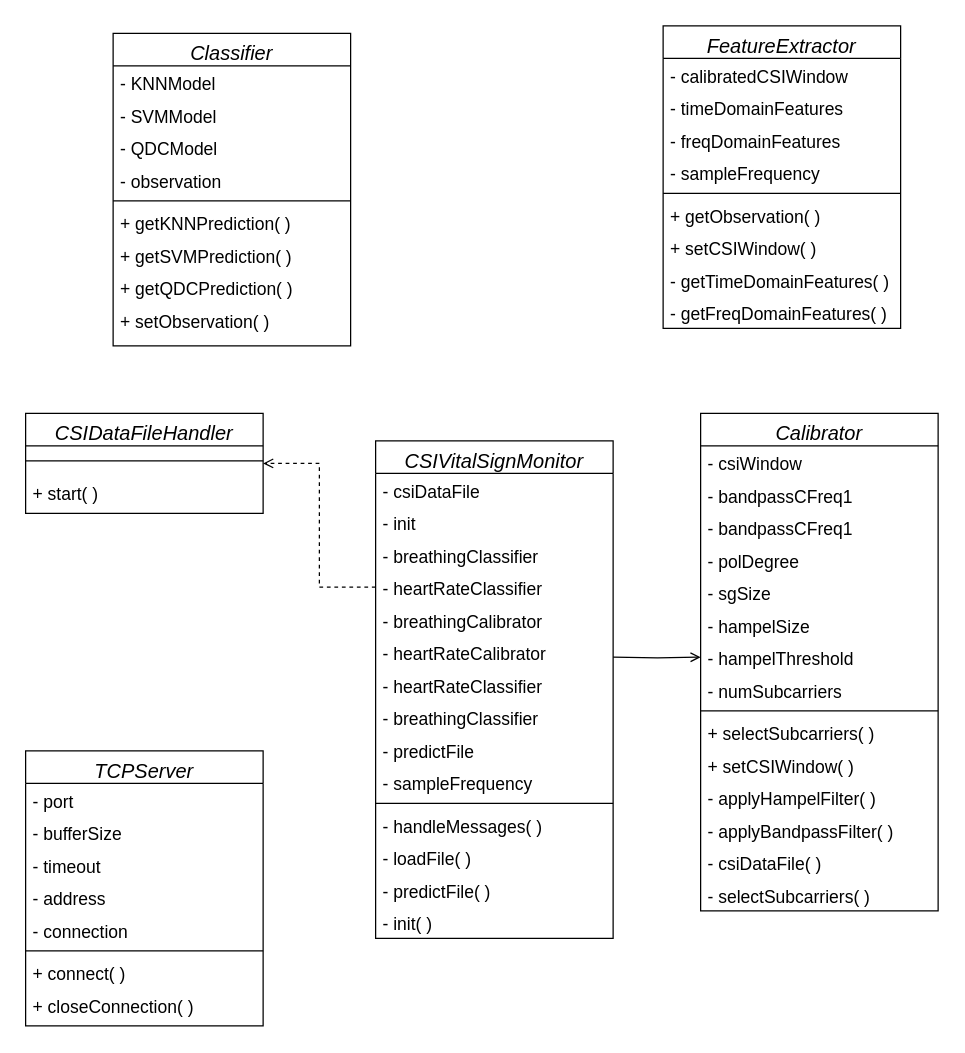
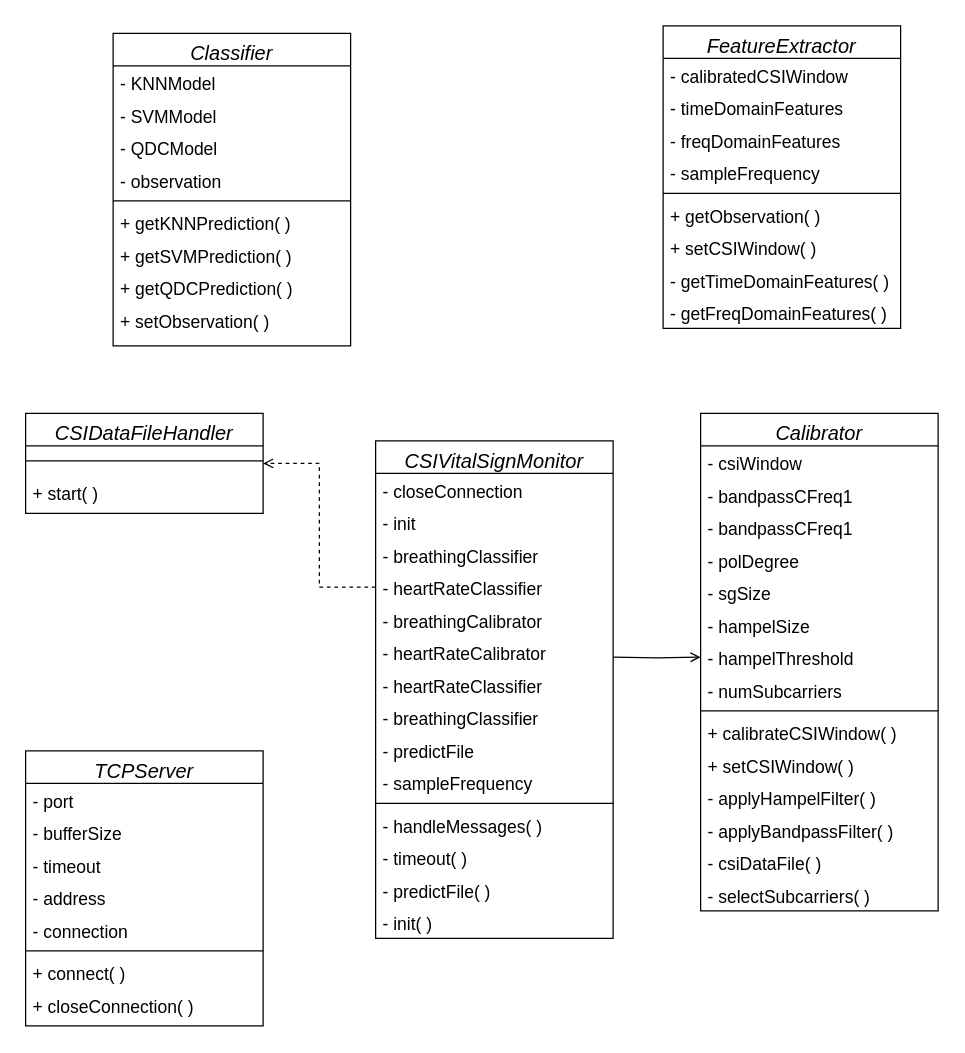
node "- csiDataFile": label "- csiDataFile" -> "- closeConnection"
node "+ selectSubcarriers( )": label "+ selectSubcarriers( )" -> "+ calibrateCSIWindow( )"
node "- loadFile( )": label "- loadFile( )" -> "- timeout( )"
